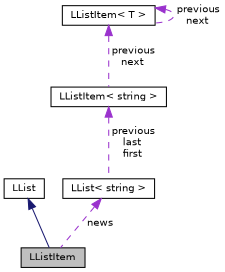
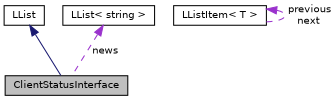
node "LListItem< string >": removed
node "LListItem": label "LListItem" -> "ClientStatusInterface"
